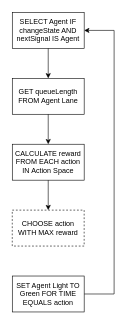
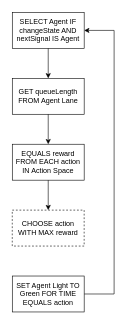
node "CALCULATE reward FROM EACH action IN Action Space": label "CALCULATE reward FROM EACH action IN Action Space" -> "EQUALS reward FROM EACH action IN Action Space"
